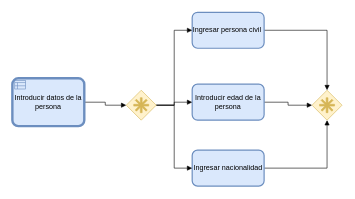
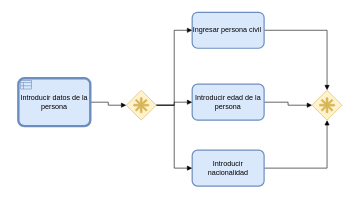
node "Introducir datos de la persona": moved (48, 102) -> (54, 102)
node "Ingresar nacionalidad": label "Ingresar nacionalidad" -> "Introducir nacionalidad"
